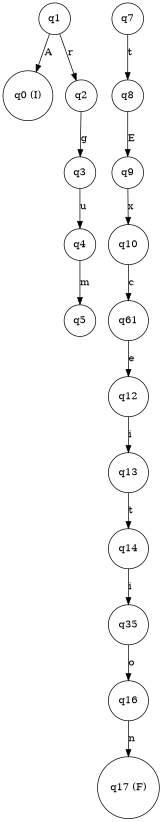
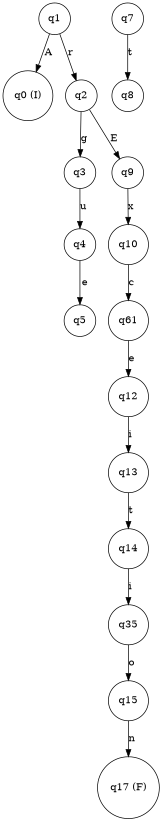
edge "q8" -> "q9": now "q2" -> "q9"
edge "q4" -> "q5": label "m" -> "e"
node "q16": label "q16" -> "q15"
